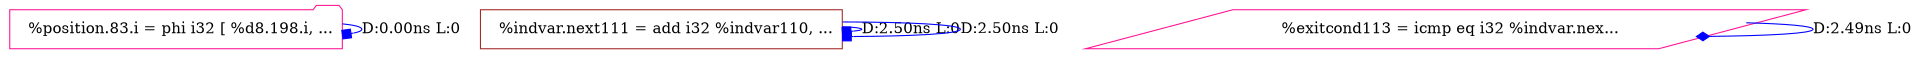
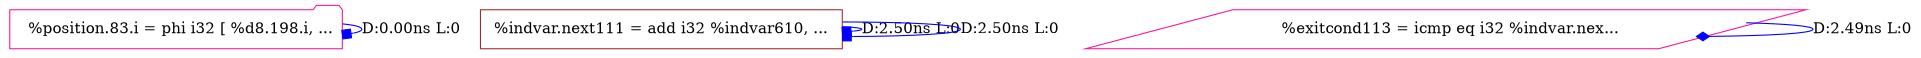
node "%indvar.next111 = add i32 %indvar110, ...": label "%indvar.next111 = add i32 %indvar110, ..." -> "%indvar.next111 = add i32 %indvar610, ..."
